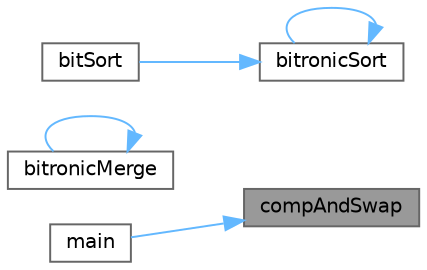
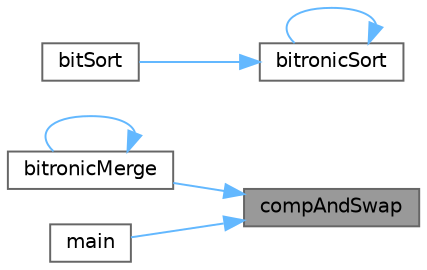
edge "bitronicMerge" -> "compAndSwap": added
